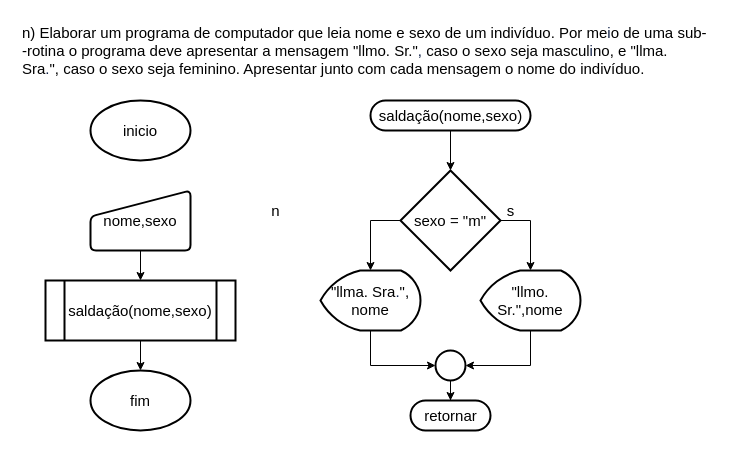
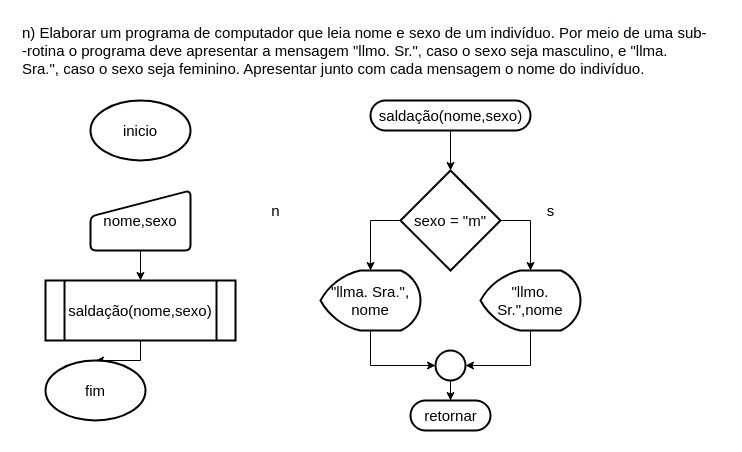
node "s": moved (511, 211) -> (551, 211)
node "fim": moved (141, 401) -> (96, 391)
